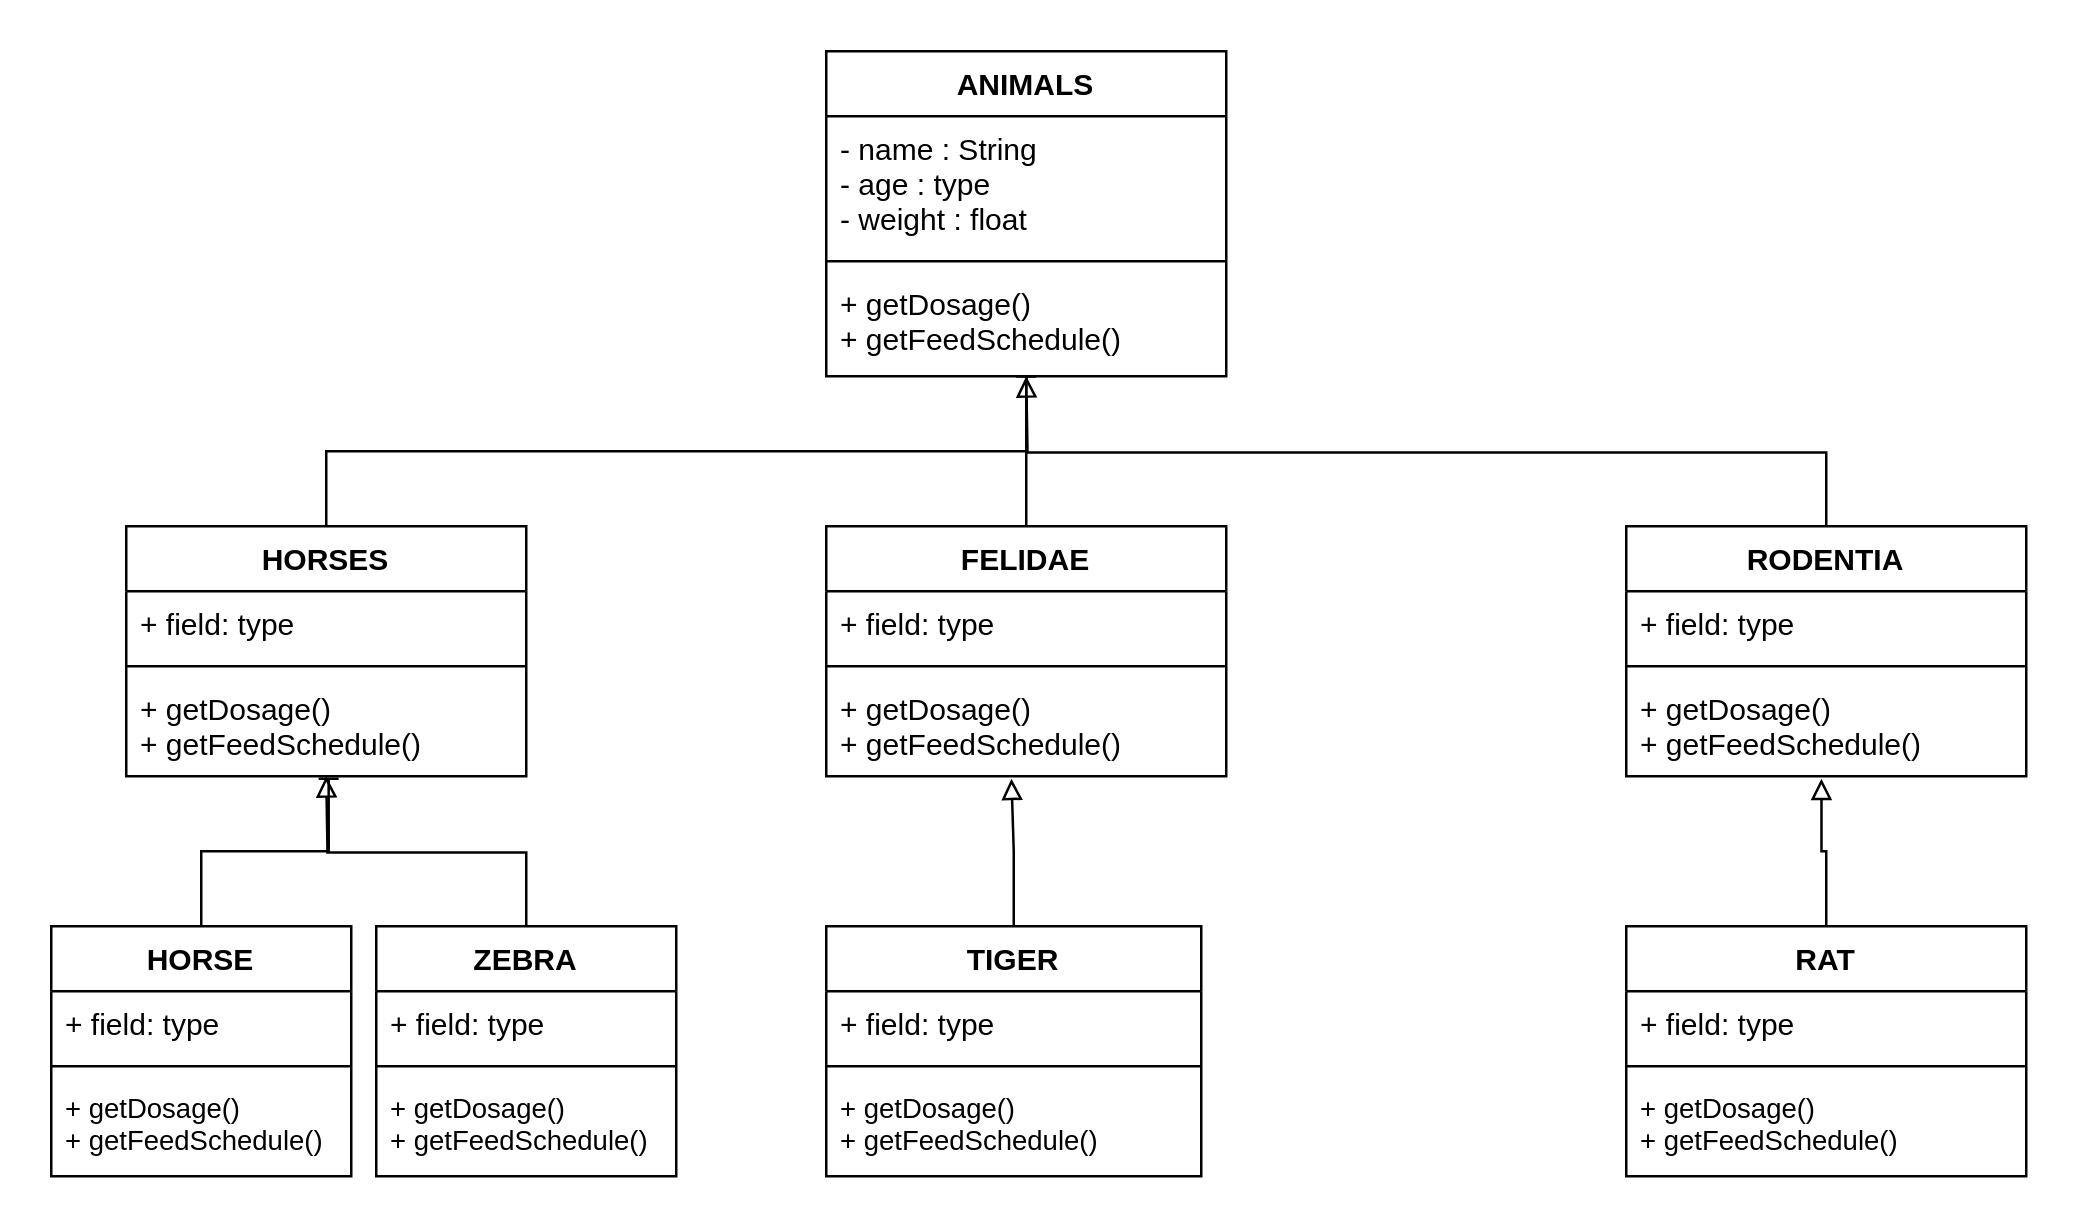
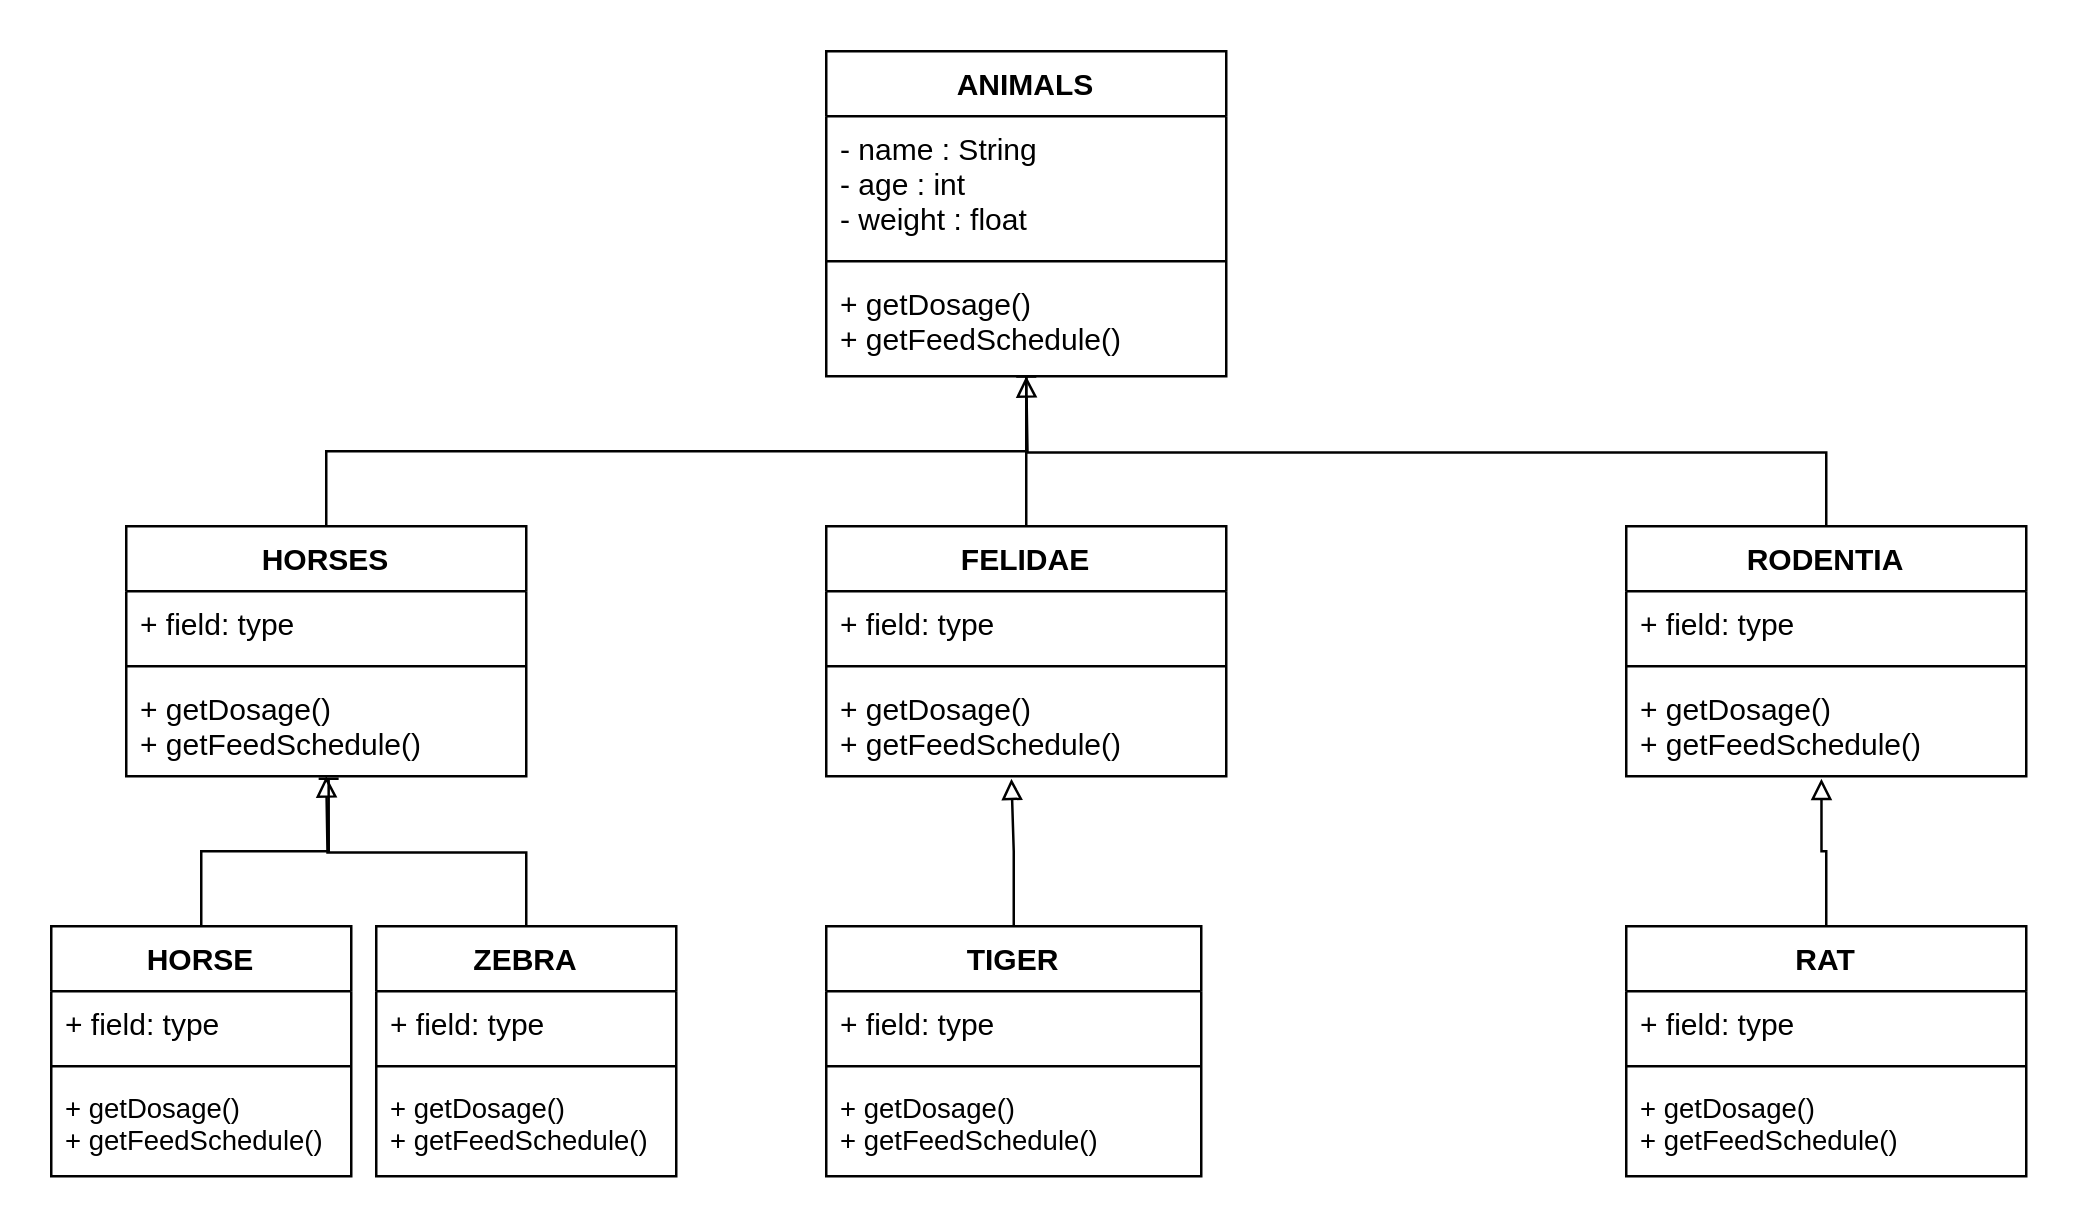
node "- name : String - age : type - weight : float": label "- name : String - age : type - weight : float" -> "- name : String - age : int - weight : float"
